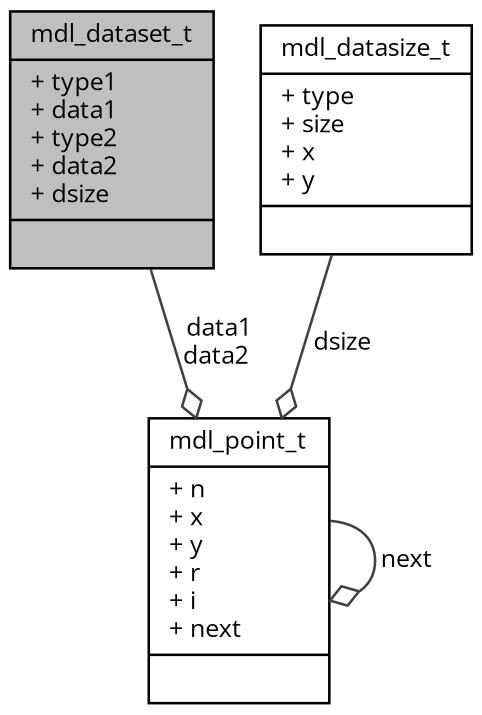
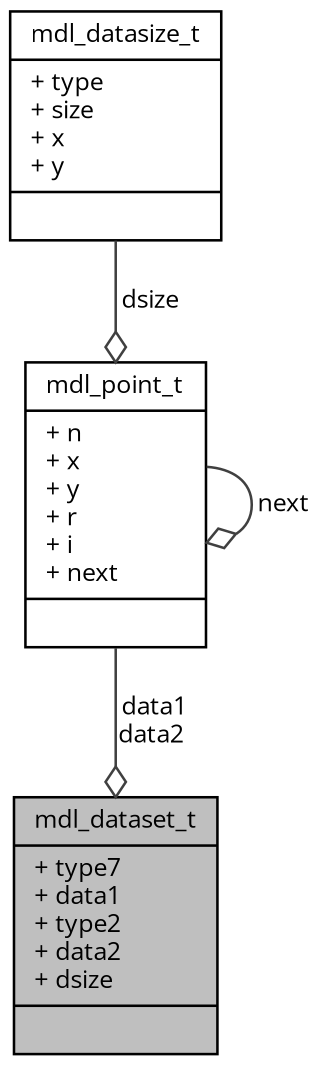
node "mdl_dataset_t": text "+ type1" -> "+ type7"
edge "mdl_dataset_t" -> "mdl_point_t": reversed
